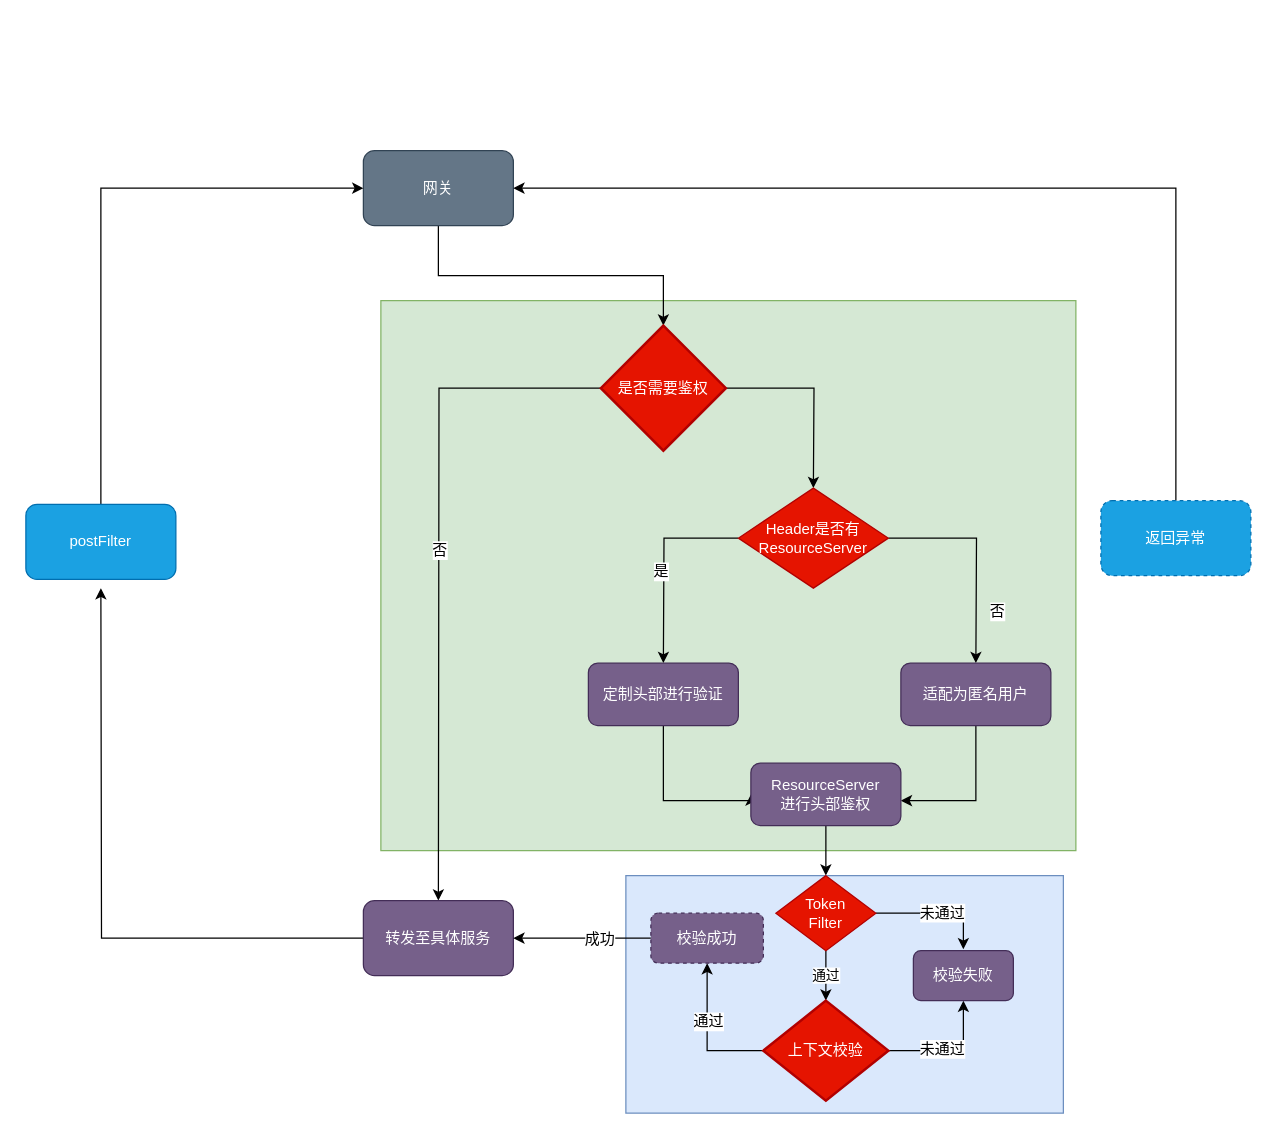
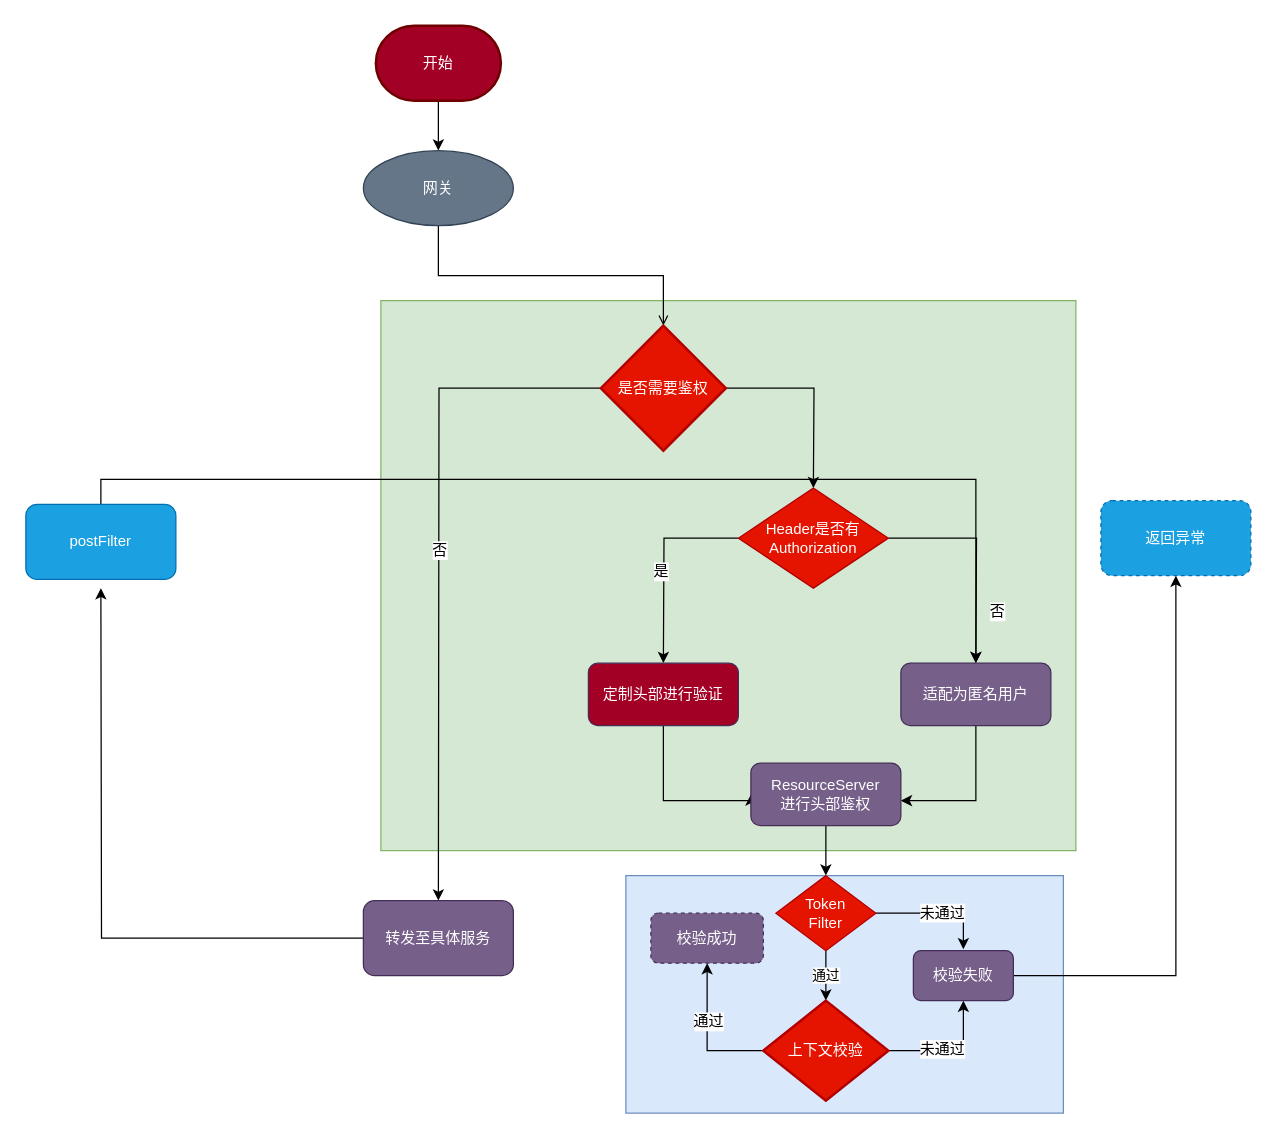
node "开始": added
edge "开始" -> "网关": added
node "网关": shape rounded rectangle -> ellipse
edge "返回异常" -> "网关": removed
edge "postFilter" -> "网关": now "postFilter" -> "适配为匿名用户"
edge "网关" -> "是否需要鉴权": arrowhead classic -> open
node "Header是否有 ResourceServer": label "Header是否有 ResourceServer" -> "Header是否有 Authorization"
node "定制头部进行验证": fillcolor #76608a -> #a20025
edge "校验失败" -> "返回异常": added
edge "校验成功" -> "转发至具体服务": removed, label "成功"
